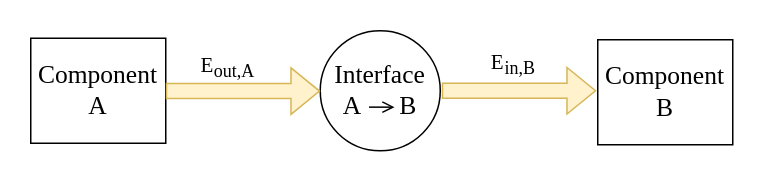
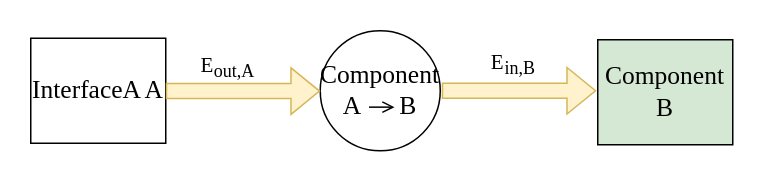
node "Component A": label "Component A" -> "InterfaceA A"
node "InterfaceA B": label "InterfaceA B" -> "ComponentA B"
node "Component B": fillcolor #ffffff -> #d5e8d4
